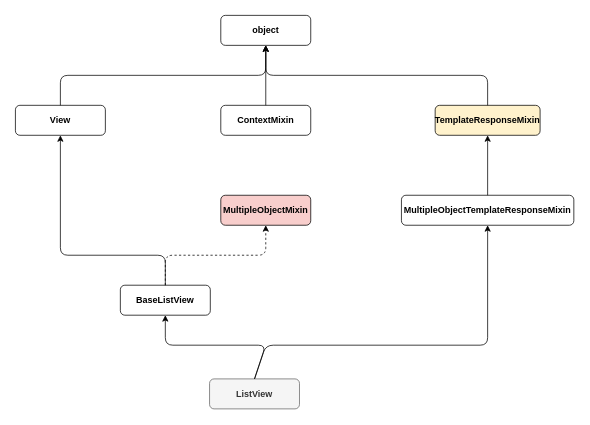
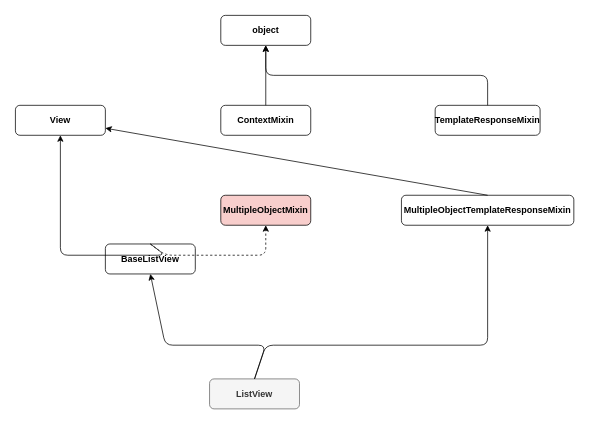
edge "View" -> "object": removed
node "TemplateResponseMixin": fillcolor #fff2cc -> #ffffff
edge "MultipleObjectTemplateResponseMixin" -> "TemplateResponseMixin": now "MultipleObjectTemplateResponseMixin" -> "View"
node "BaseListView": moved (165, 300) -> (150, 259)
